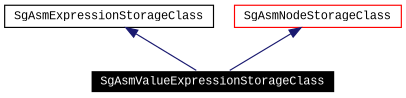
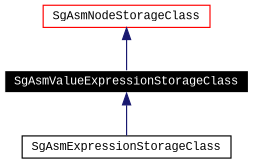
edge "SgAsmValueExpressionStorageClass" -> "SgAsmExpressionStorageClass": reversed
